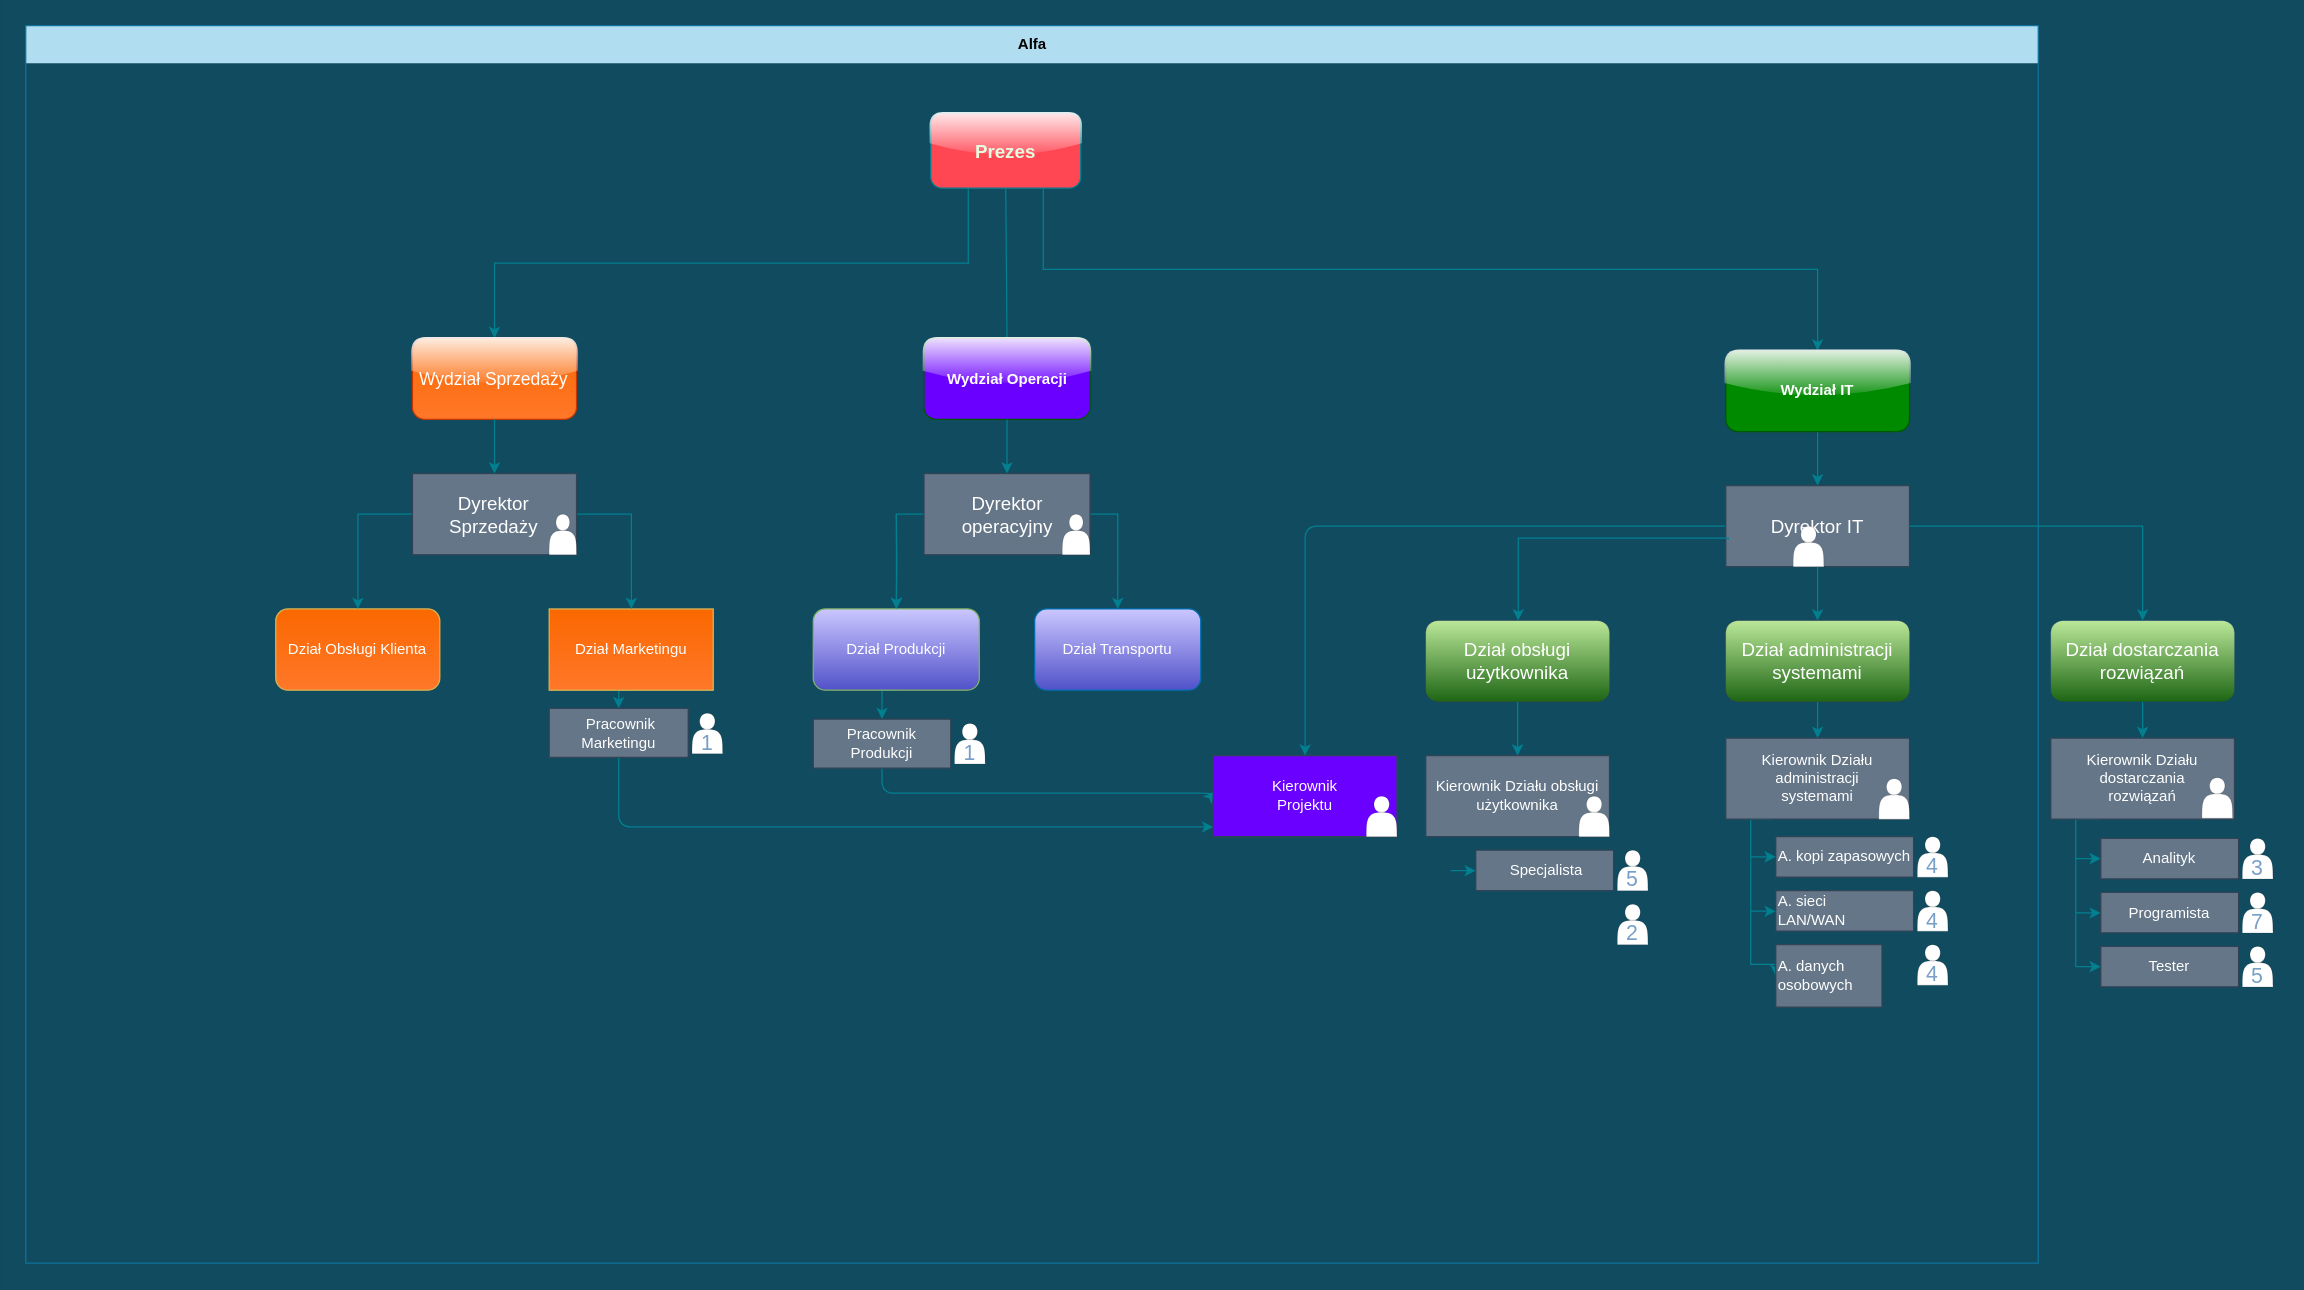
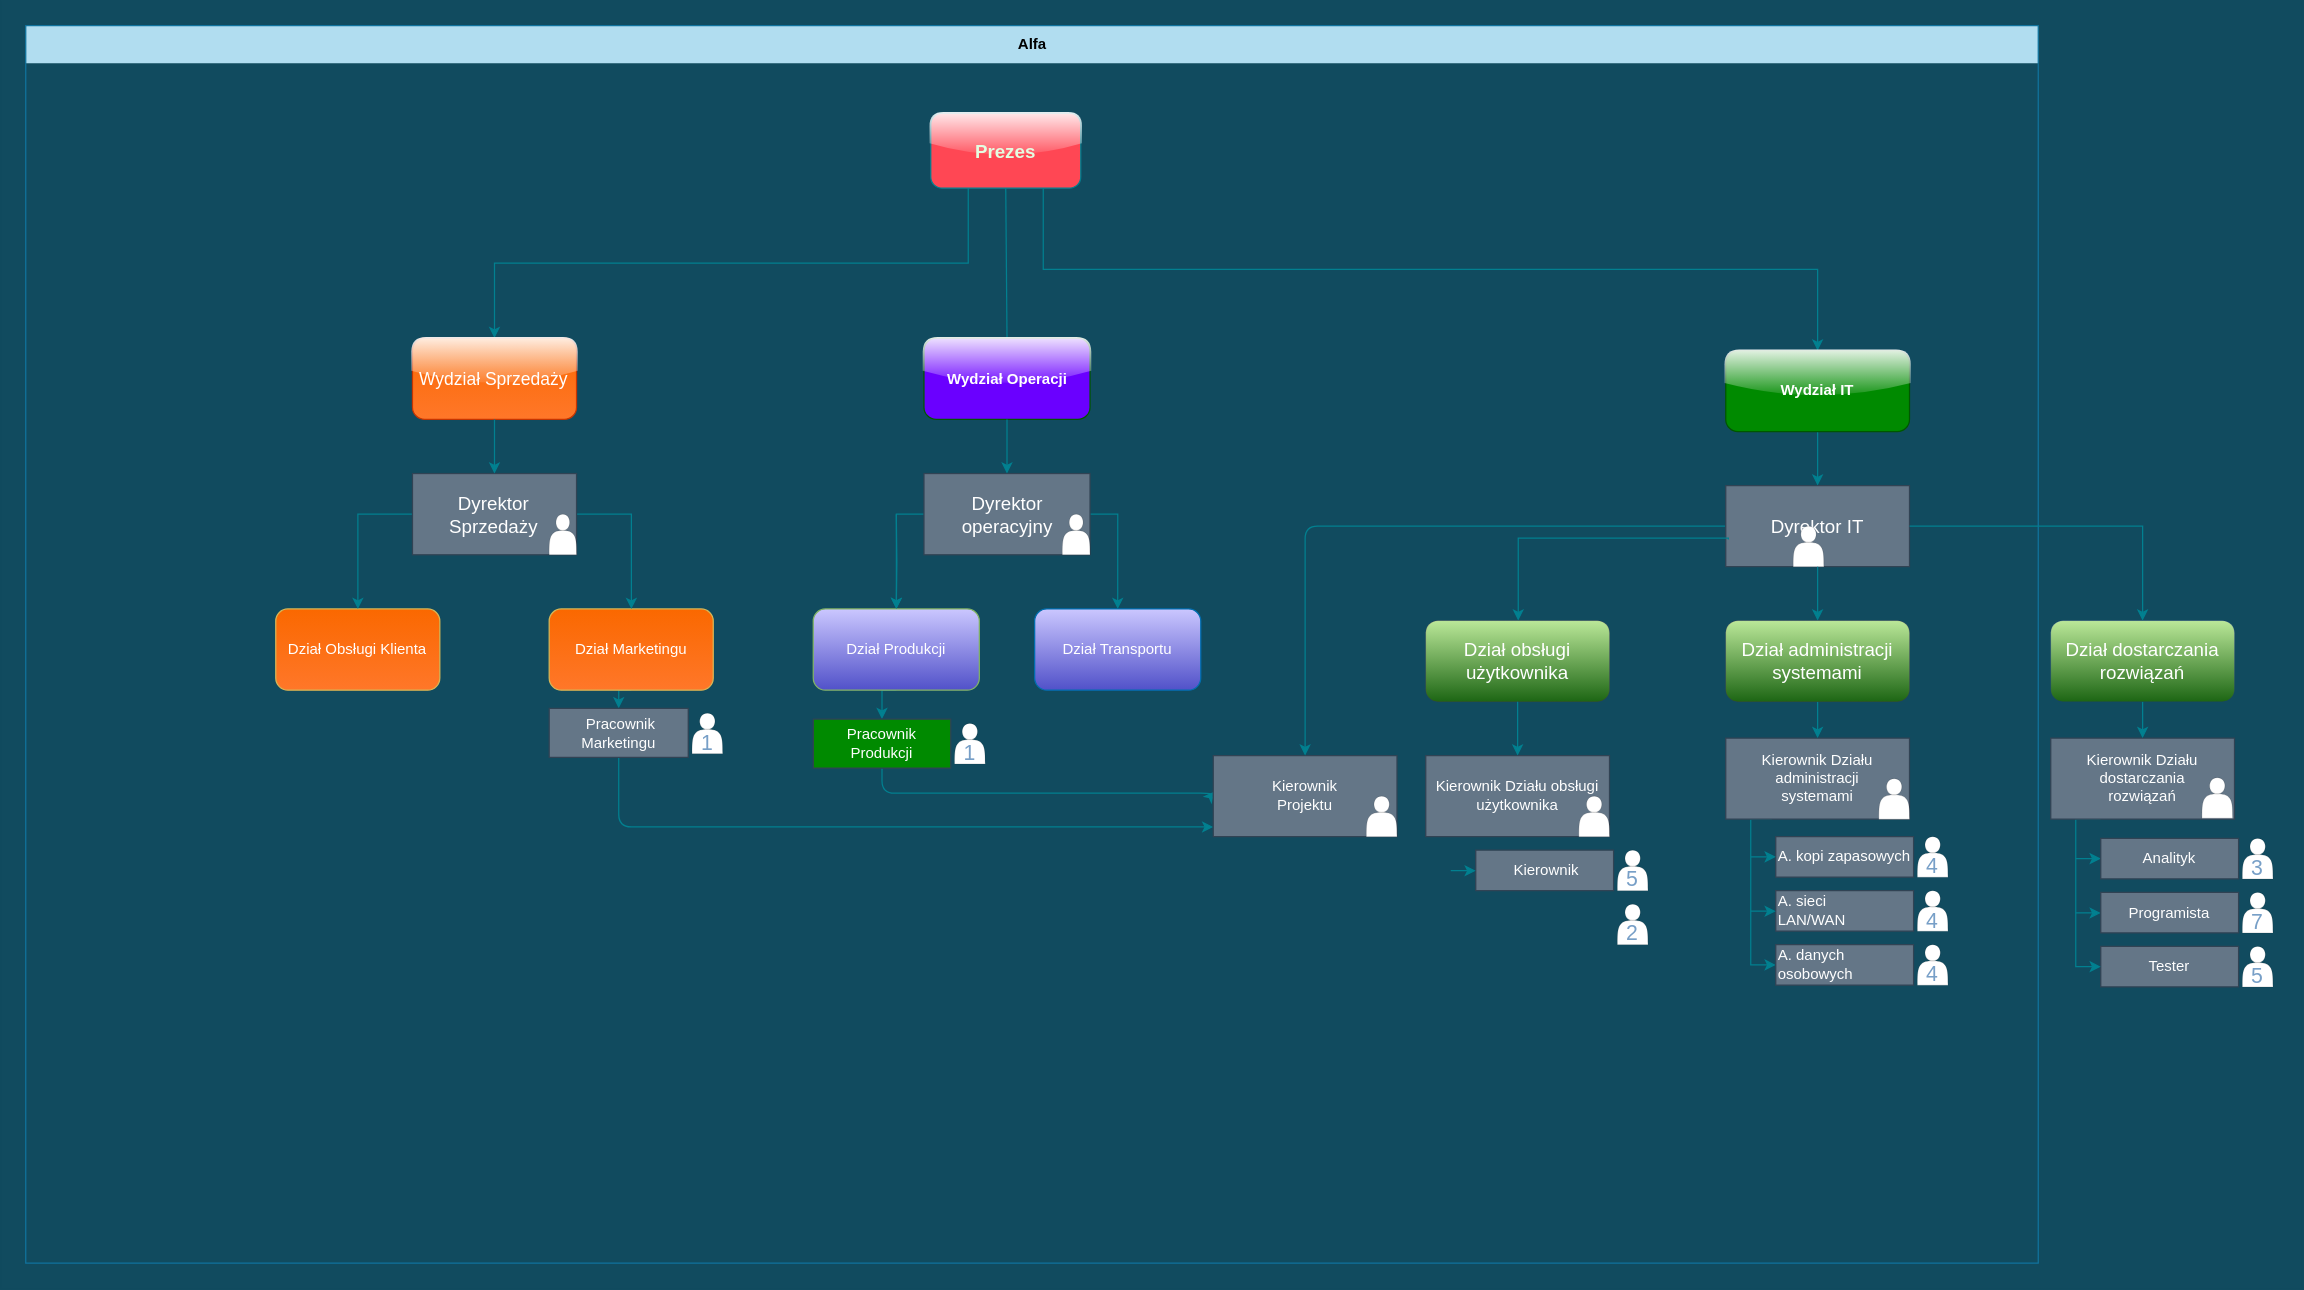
node "Dział Marketingu": shape rectangle -> rounded rectangle
node "Pracownik Produkcji": fillcolor #647687 -> #008a00
node "Kierownik Projektu": fillcolor #6a00ff -> #647687
node "Specjalista": label "Specjalista" -> "Kierownik"
node "A. danych osobowych": size 106x63 -> 138x41
